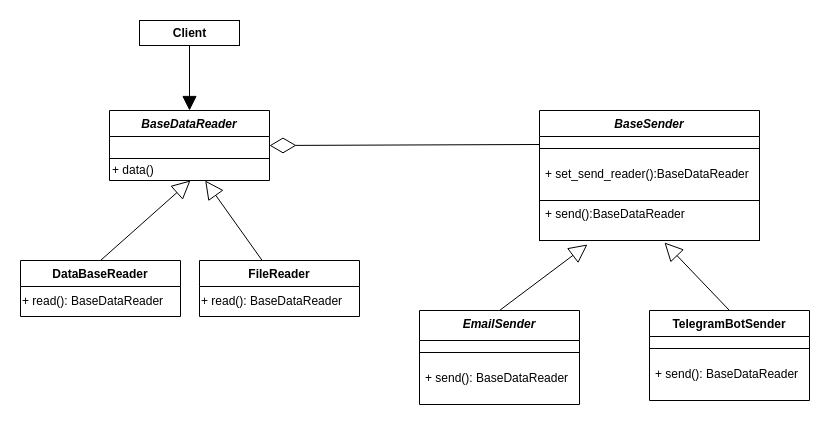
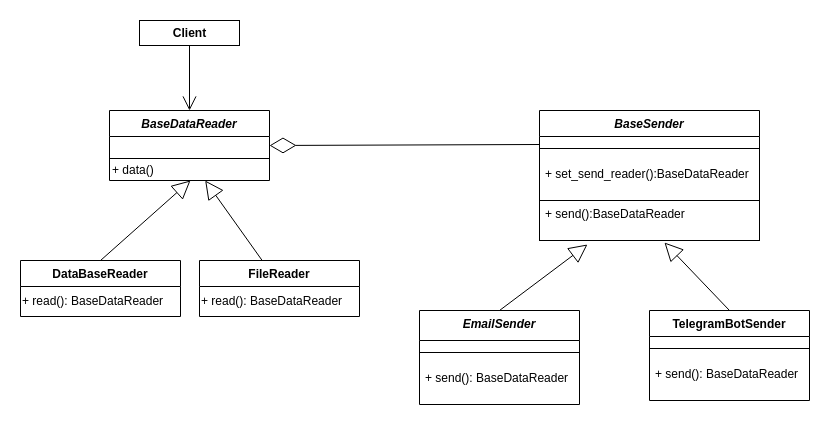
edge "Client" -> "BaseDataReader": arrowhead block -> open
